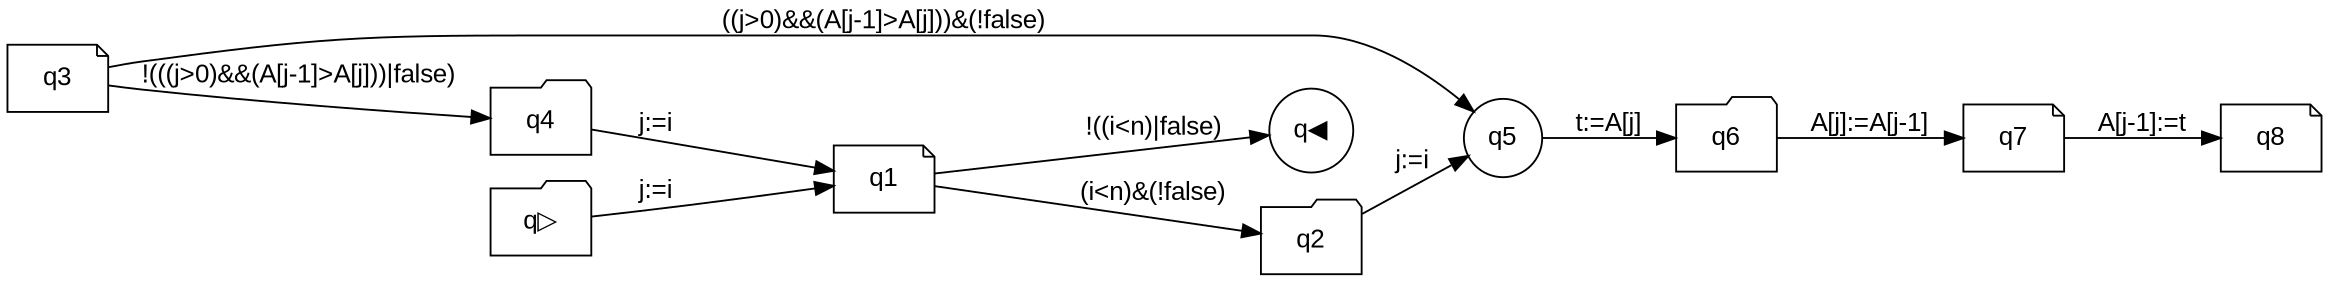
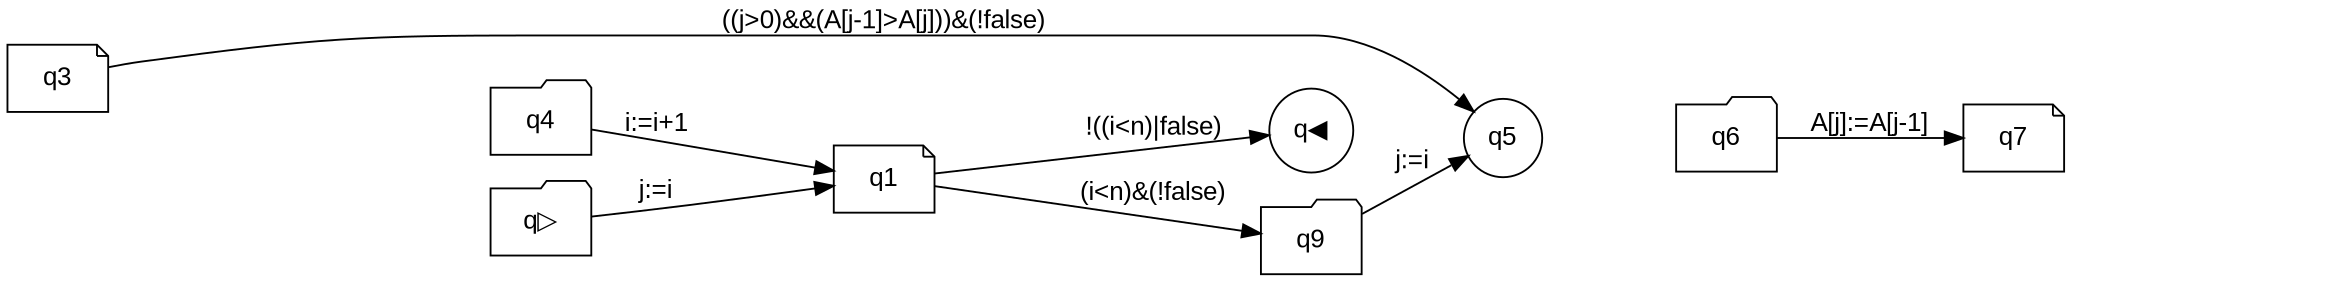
edge "q3" -> "q4": removed, label "!(((j>0)&&(A[j-1]>A[j]))|false)"
edge "q4" -> "q1": label "j:=i" -> "i:=i+1"
edge "q5" -> "q6": removed, label "t:=A[j]"
node "q8": removed
node "q2": label "q2" -> "q9"
